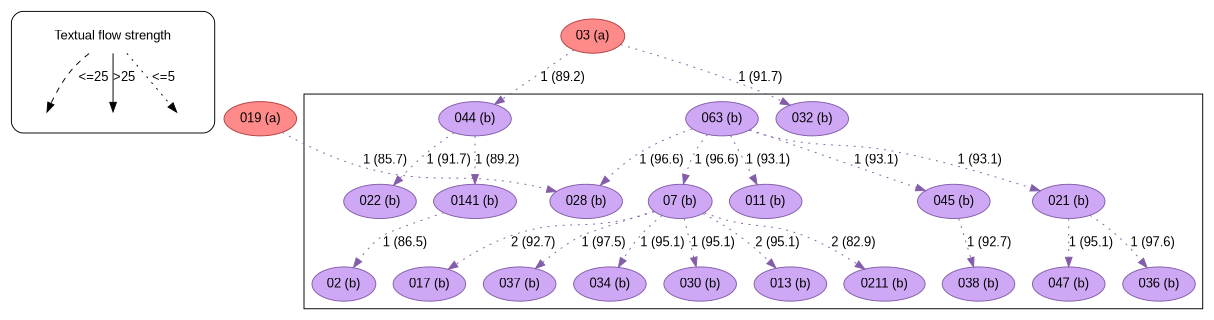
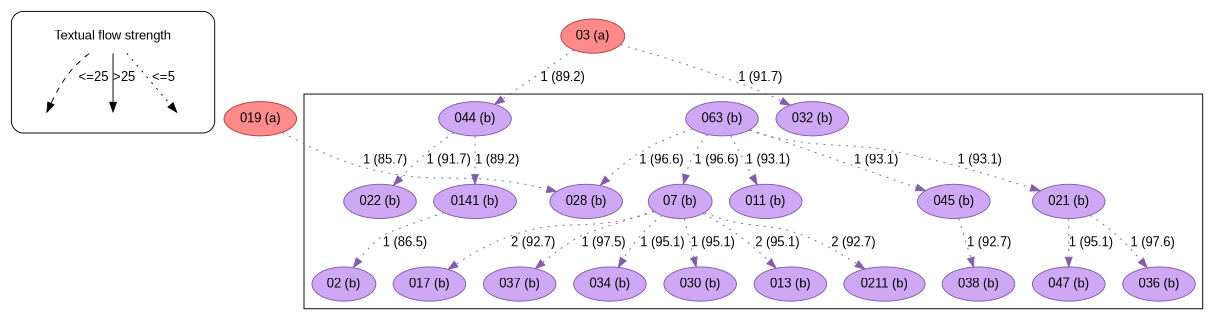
edge "07 (b)" -> "0211 (b)": label "2 (82.9)" -> "2 (92.7)"
